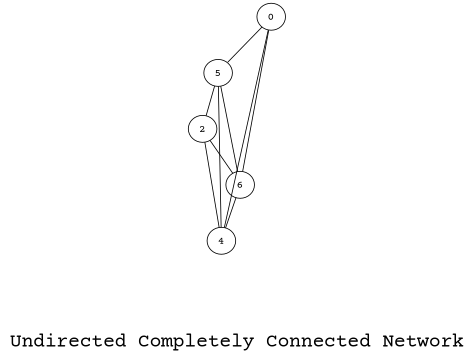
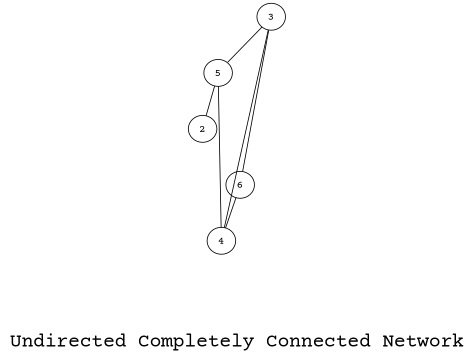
node "0": label "0" -> "3"
edge "5" -- "6": removed
edge "2" -- "6": removed
edge "2" -- "4": removed
